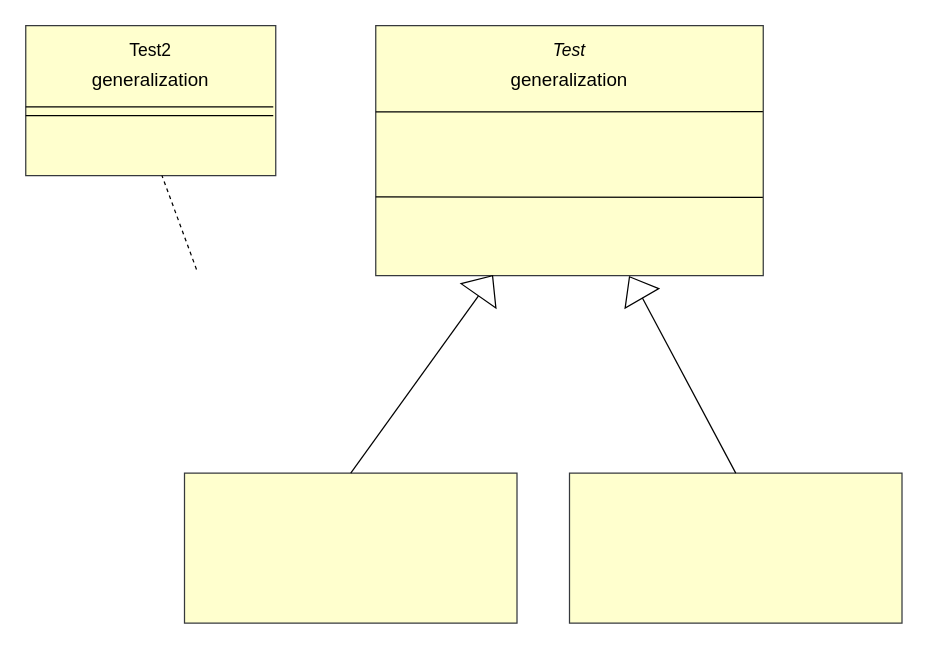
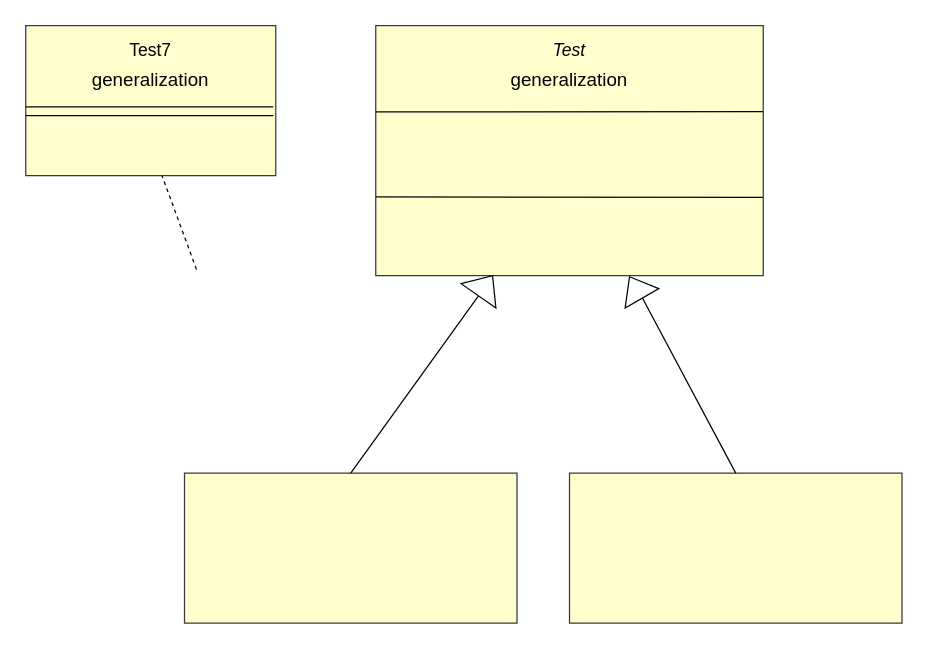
node "Test2": label "Test2" -> "Test7"
